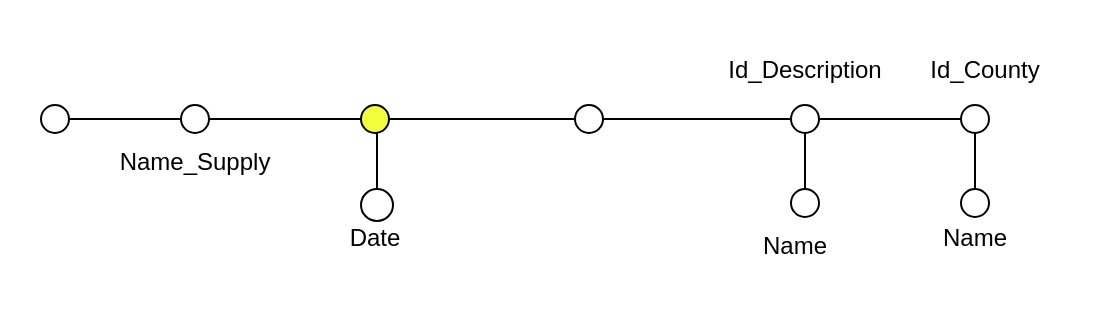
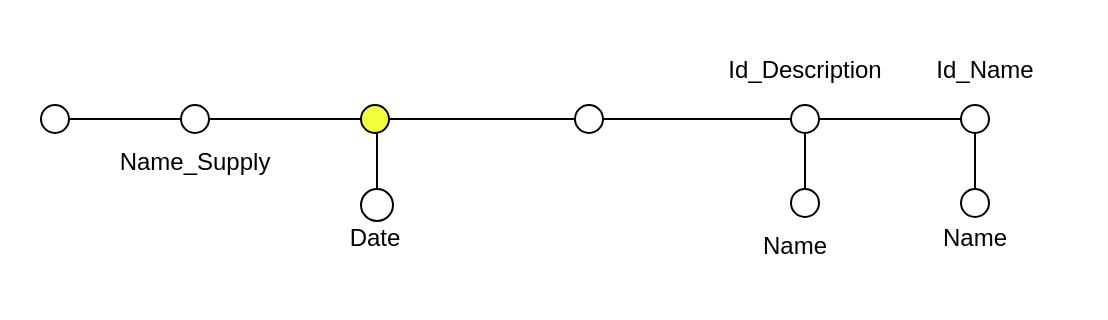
node "Id_County": label "Id_County" -> "Id_Name"
